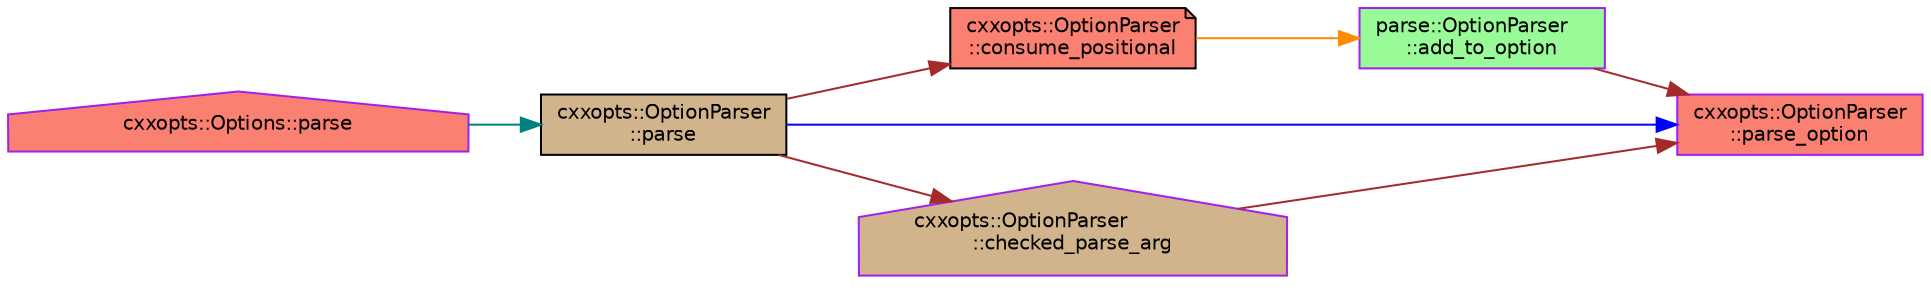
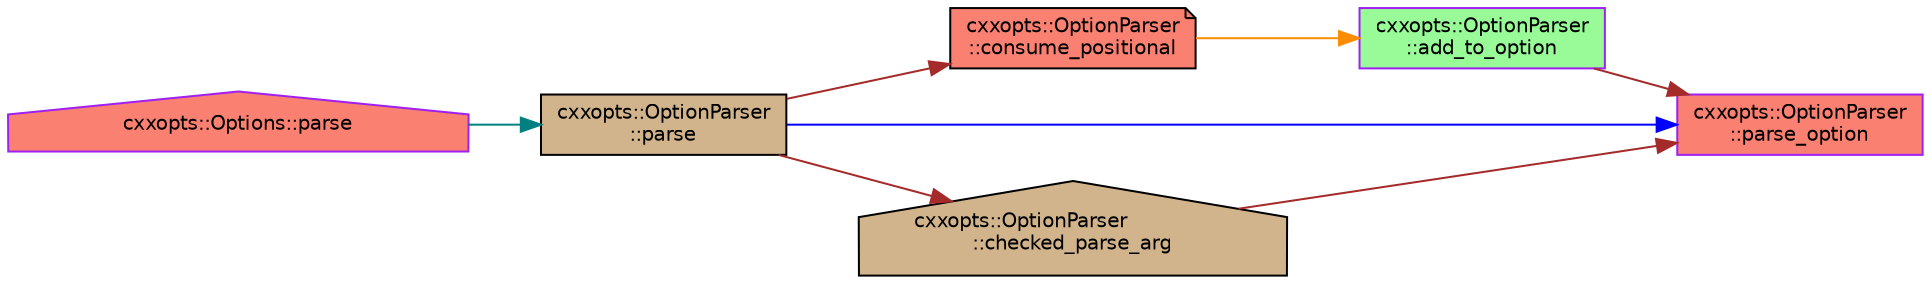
node "parse::OptionParser ::add_to_option": label "parse::OptionParser ::add_to_option" -> "cxxopts::OptionParser ::add_to_option"
node "cxxopts::OptionParser ::checked_parse_arg": color purple -> black
